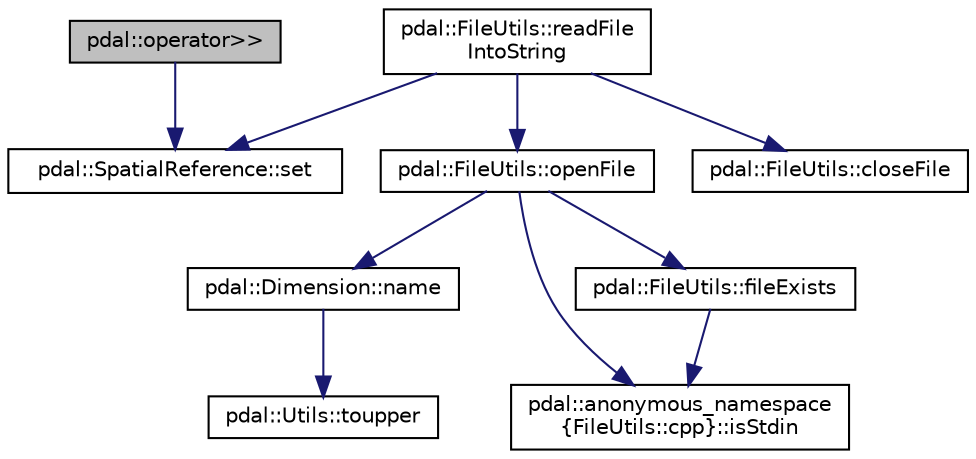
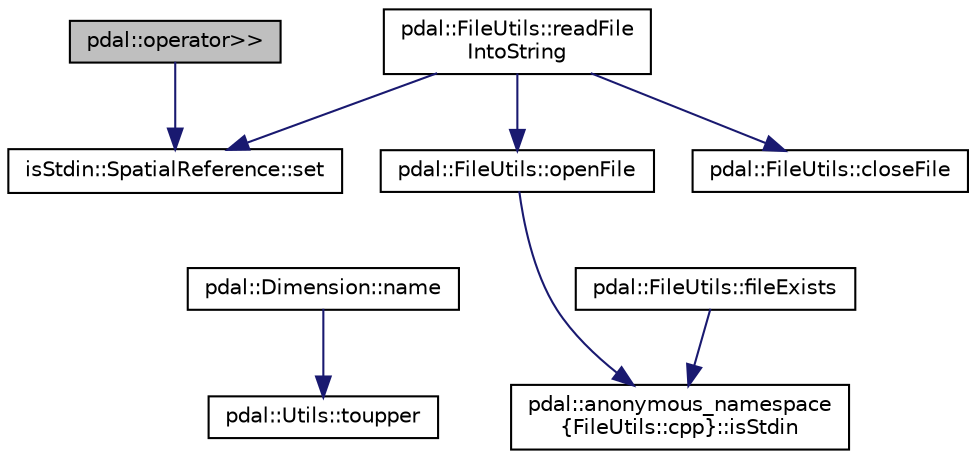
node "pdal::SpatialReference::set": label "pdal::SpatialReference::set" -> "isStdin::SpatialReference::set"
edge "pdal::FileUtils::openFile" -> "pdal::Dimension::name": removed
edge "pdal::FileUtils::openFile" -> "pdal::FileUtils::fileExists": removed
